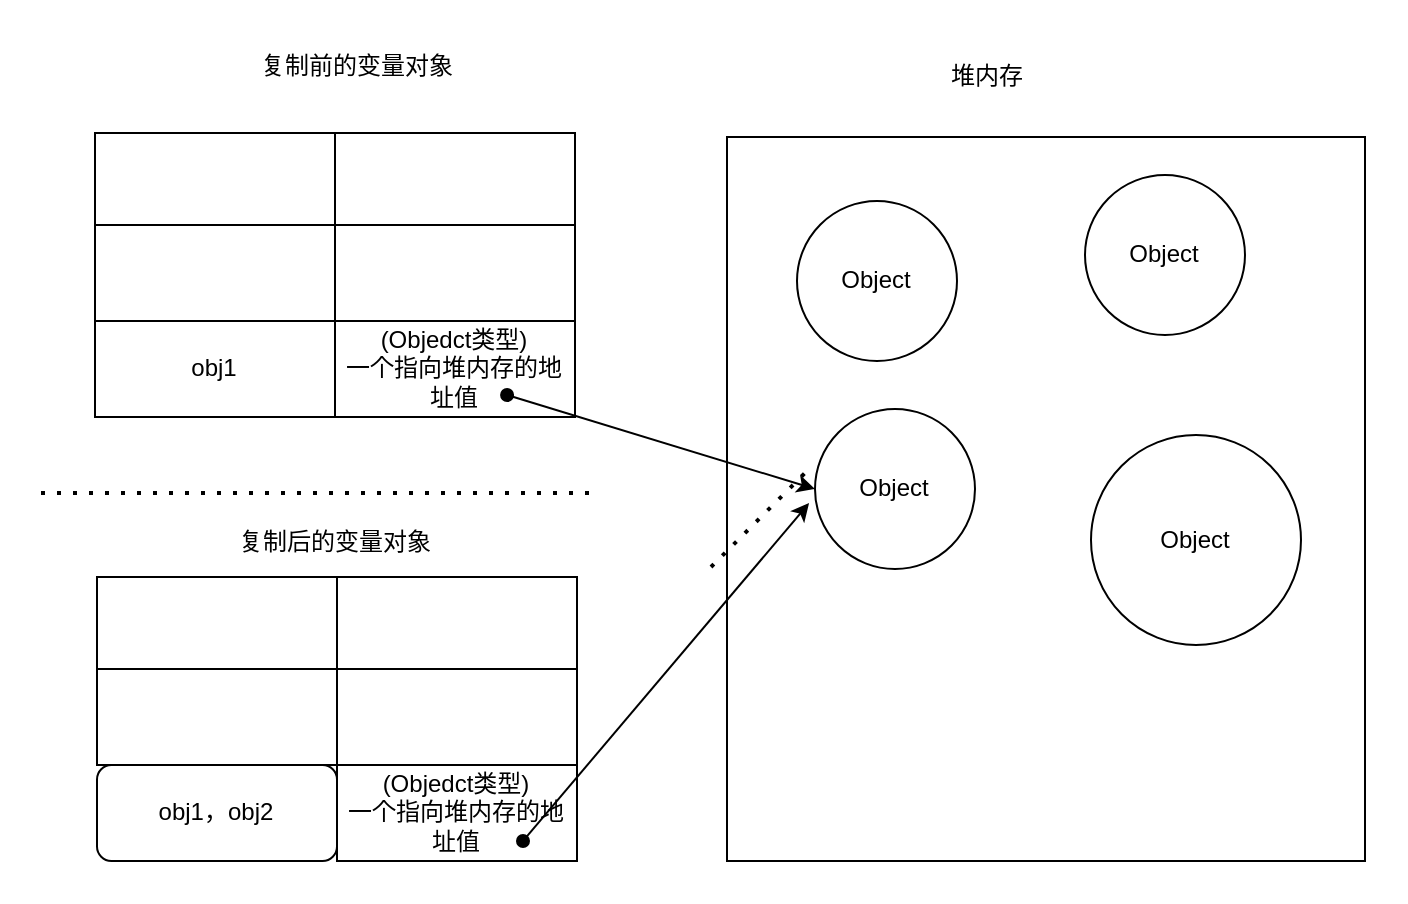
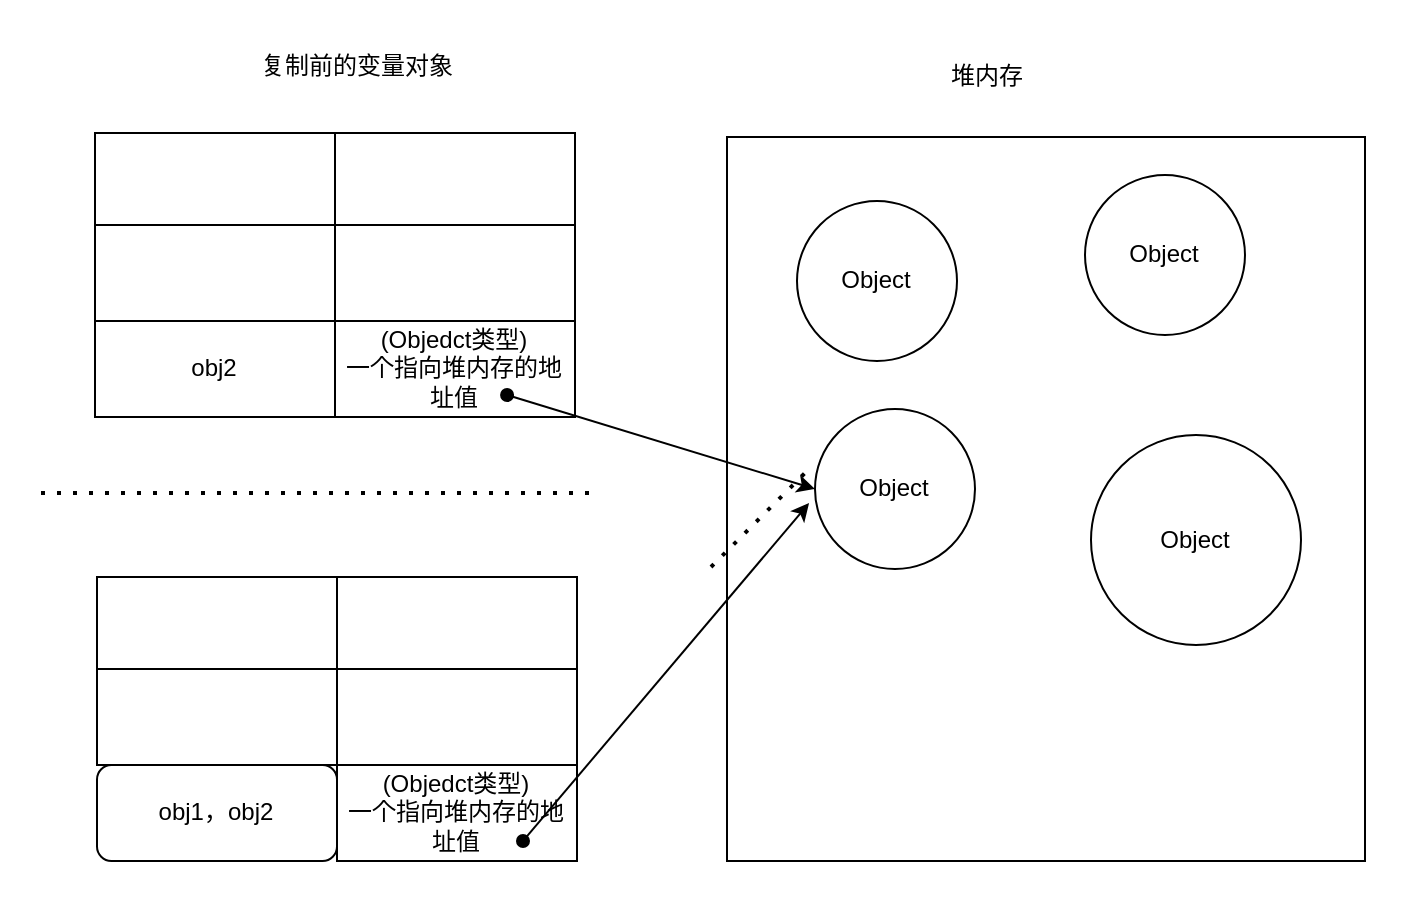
node "obj1": label "obj1" -> "obj2"
node "复制后的变量对象": removed
